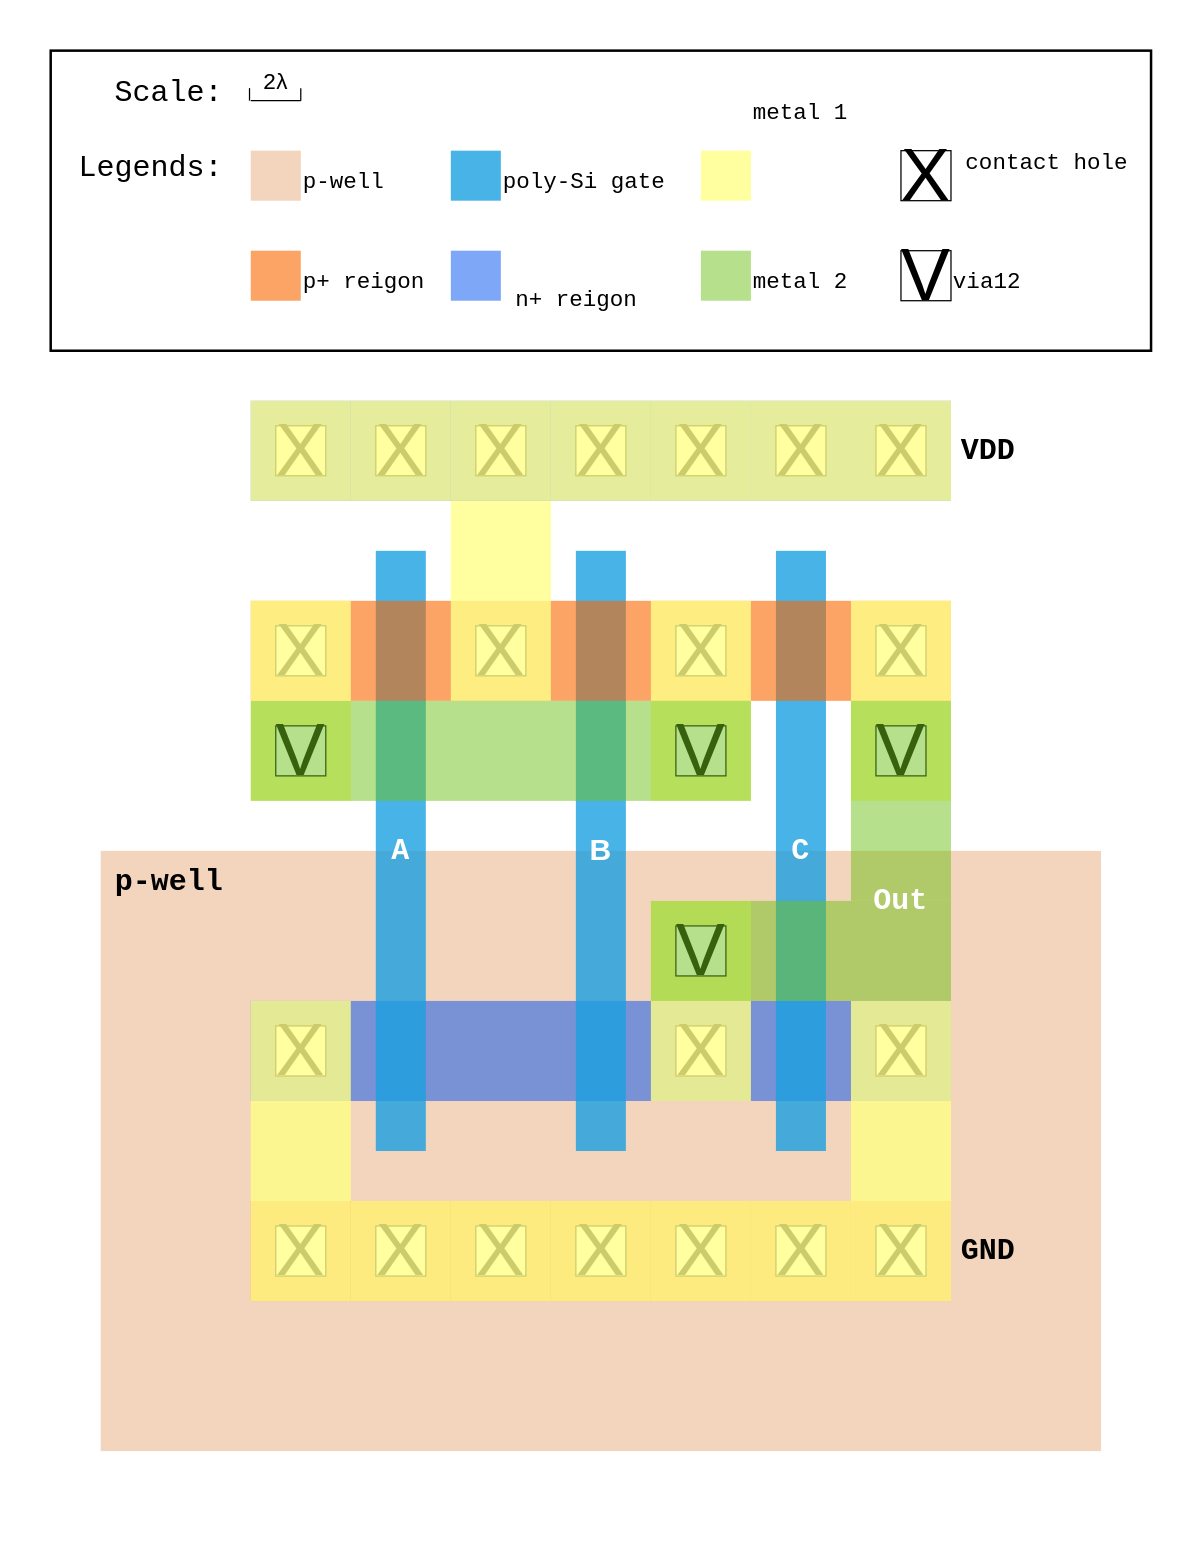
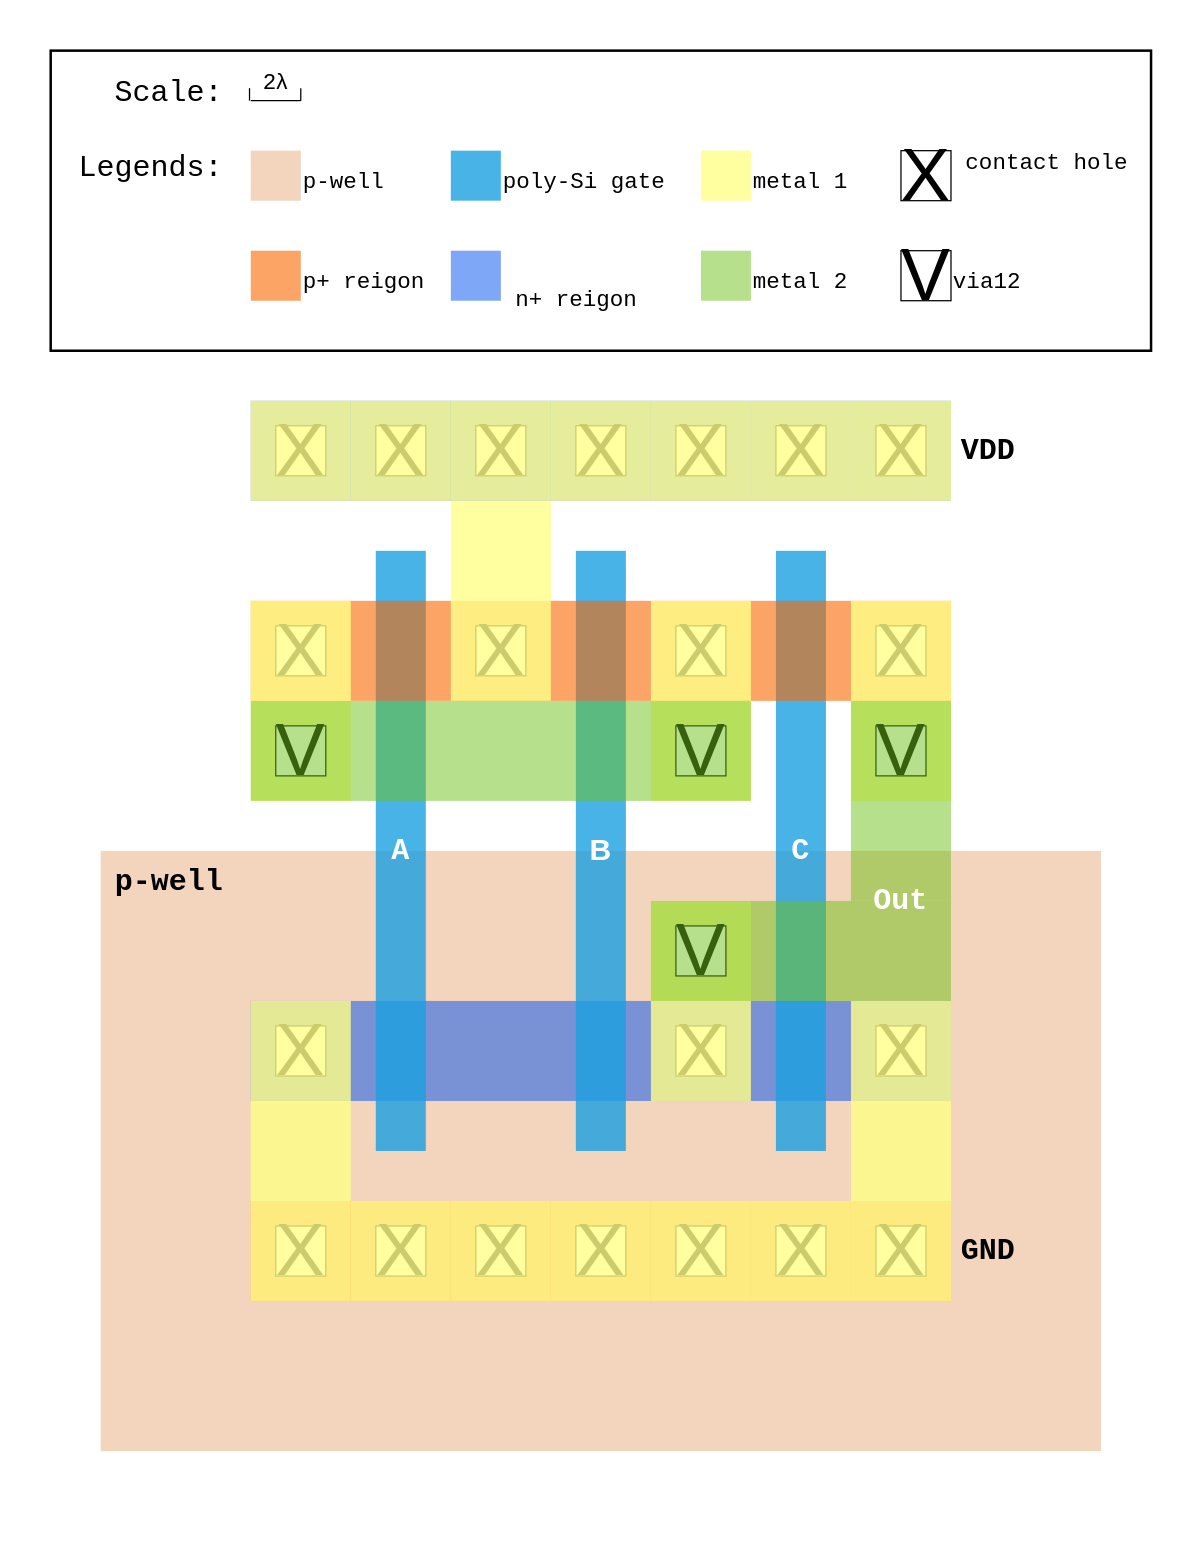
node "metal 1": moved (813, 113) -> (813, 182)
